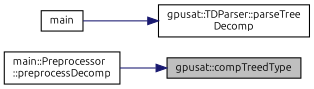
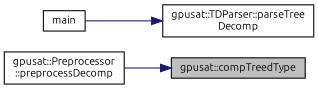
node "main::Preprocessor ::preprocessDecomp": label "main::Preprocessor ::preprocessDecomp" -> "gpusat::Preprocessor ::preprocessDecomp"
